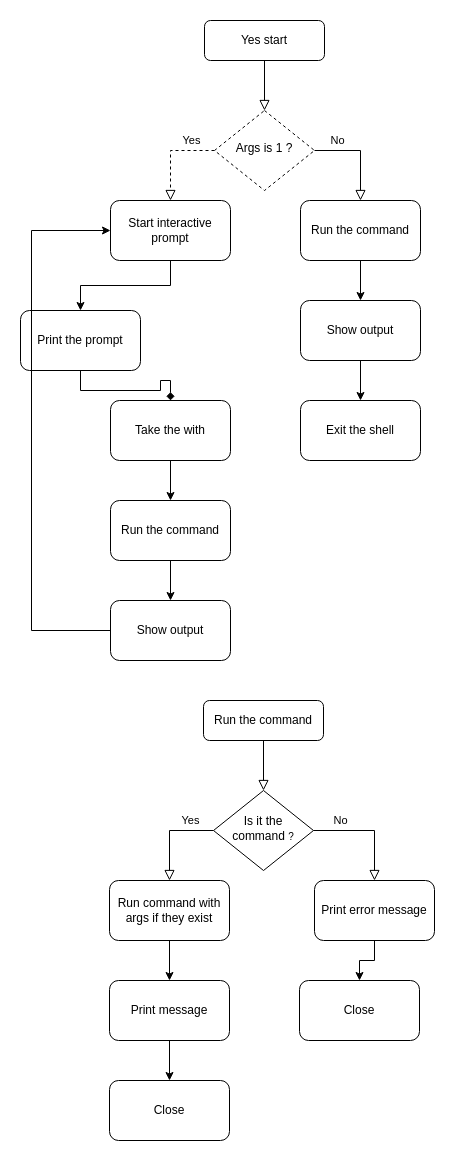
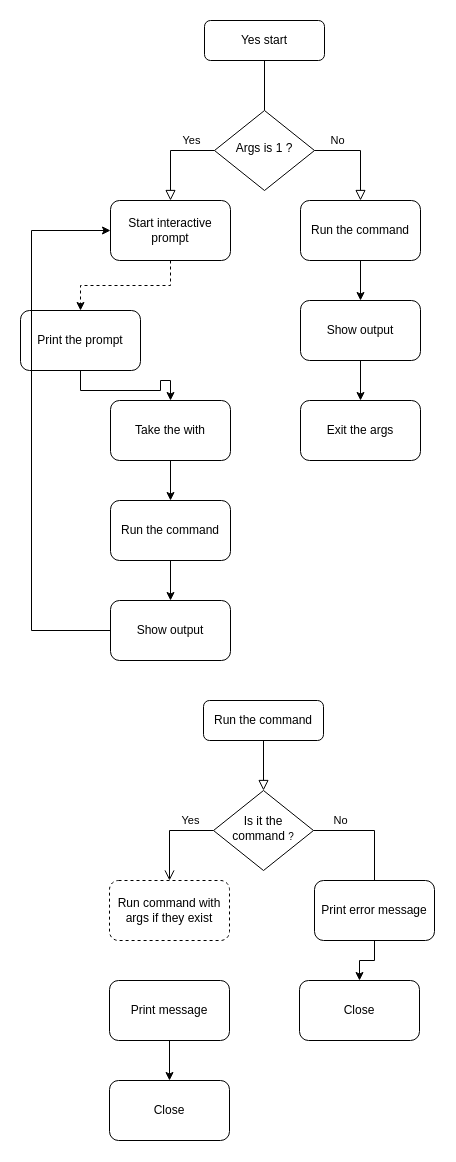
edge "Yes start" -> "Args is 1 ?": arrowhead block -> none
edge "Args is 1 ?" -> "Start interactive prompt": style dashed -> solid
node "Args is 1 ?": style dashed -> solid
edge "Start interactive prompt" -> "Print the prompt": style solid -> dashed
edge "Print the prompt" -> "Take the with": arrowhead diamond -> classic
node "Exit the shell": label "Exit the shell" -> "Exit the args"
edge "Is it the command ?" -> "Run command with args if they exist": arrowhead block -> open
edge "Is it the command ?" -> "Print error message": arrowhead block -> none
node "Run command with args if they exist": style solid -> dashed
edge "Run command with args if they exist" -> "Print message": removed
